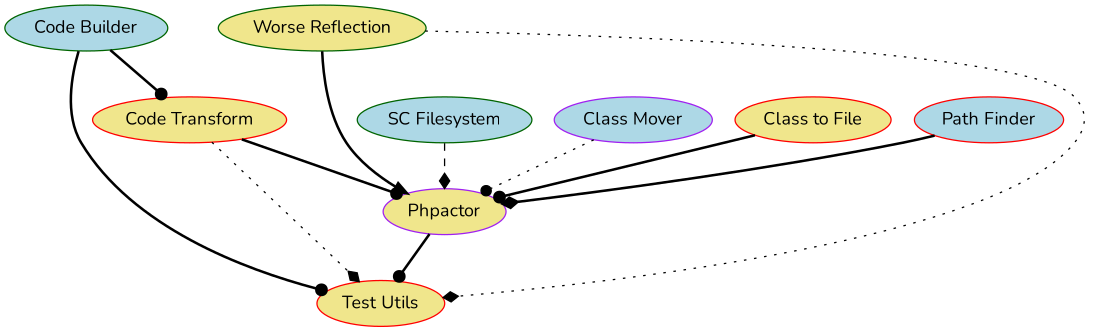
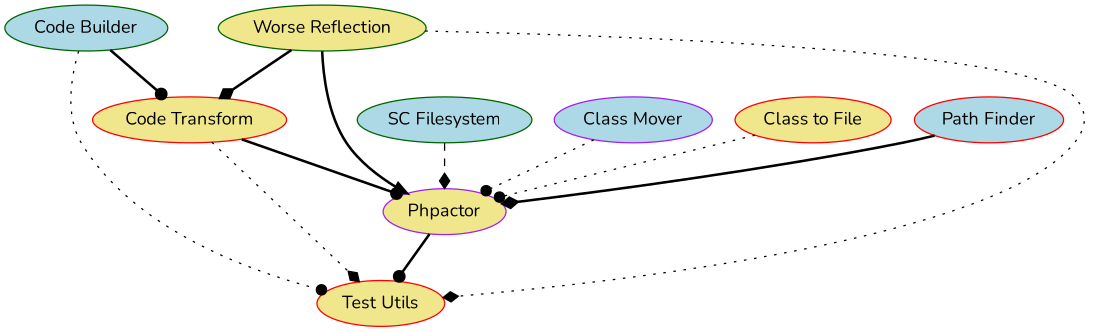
edge "Worse Reflection" -> "Code Transform": added
edge "Class to File" -> "Phpactor": style bold -> dotted
edge "Code Builder" -> "Test Utils": style bold -> dotted
